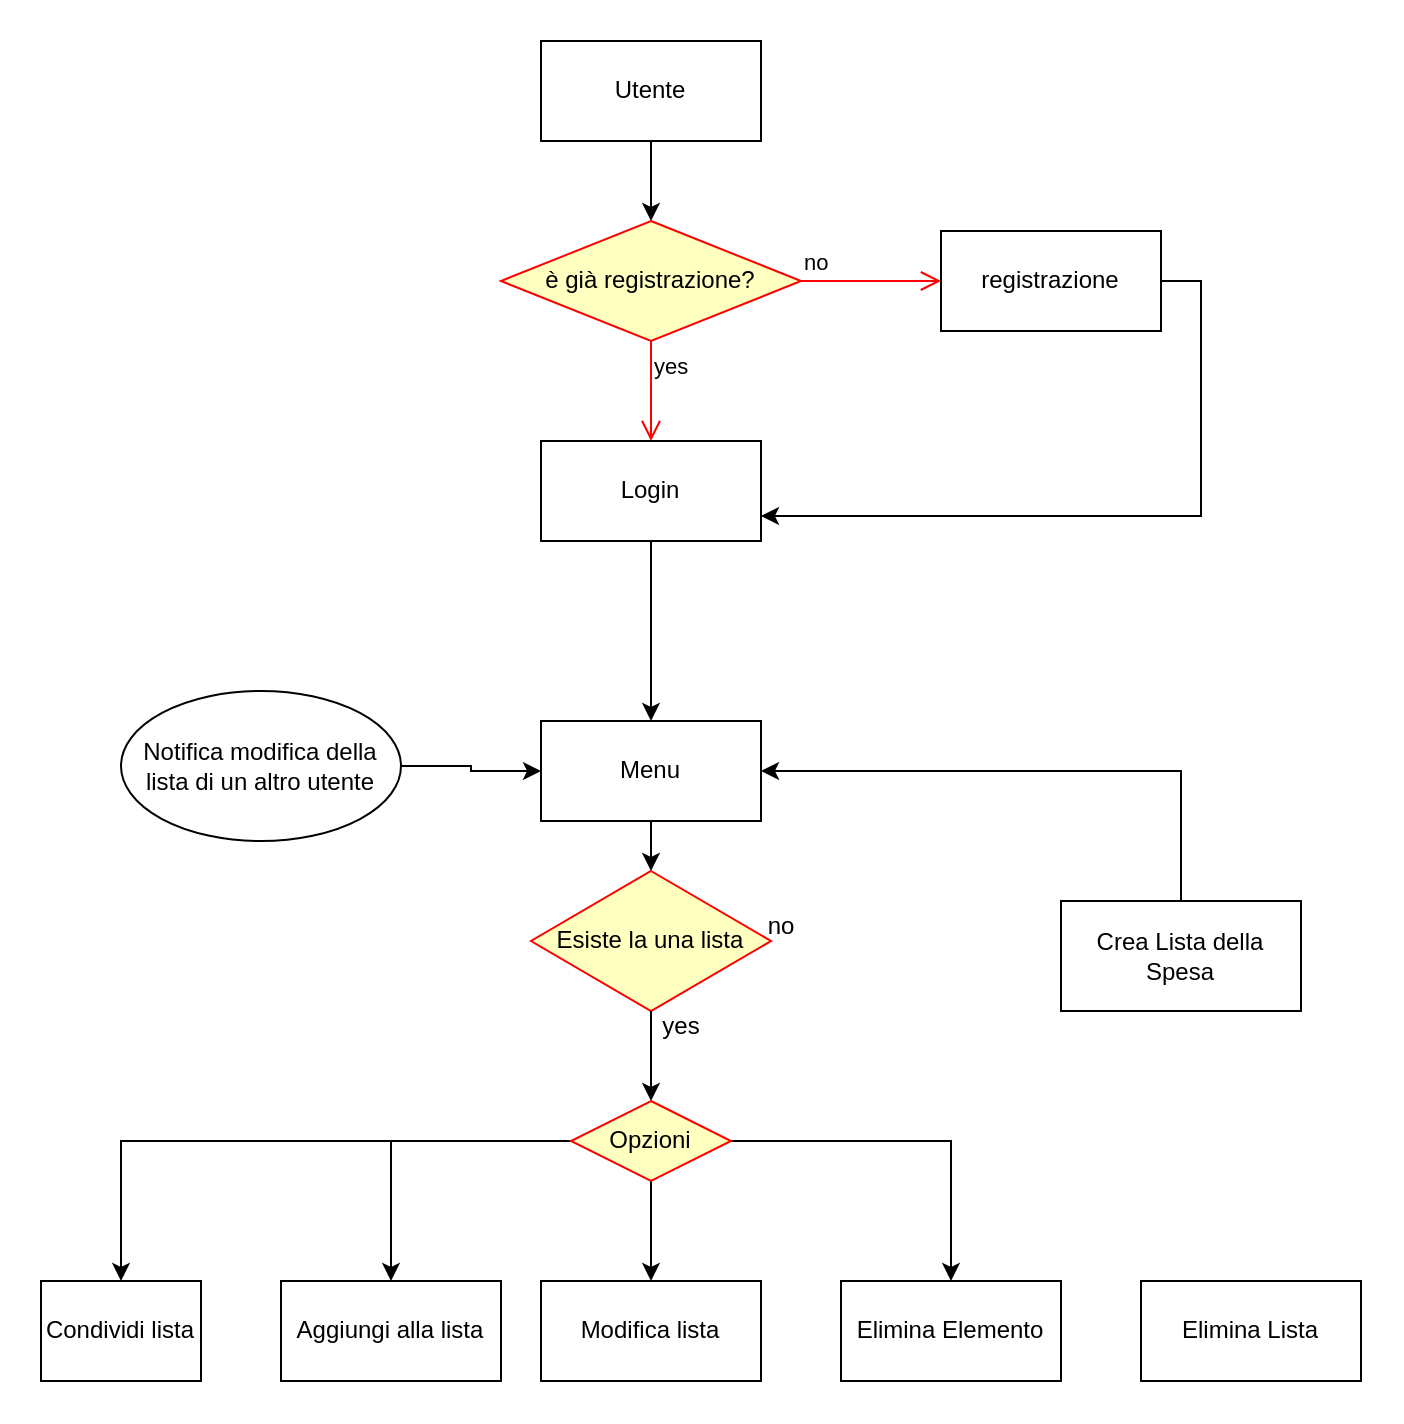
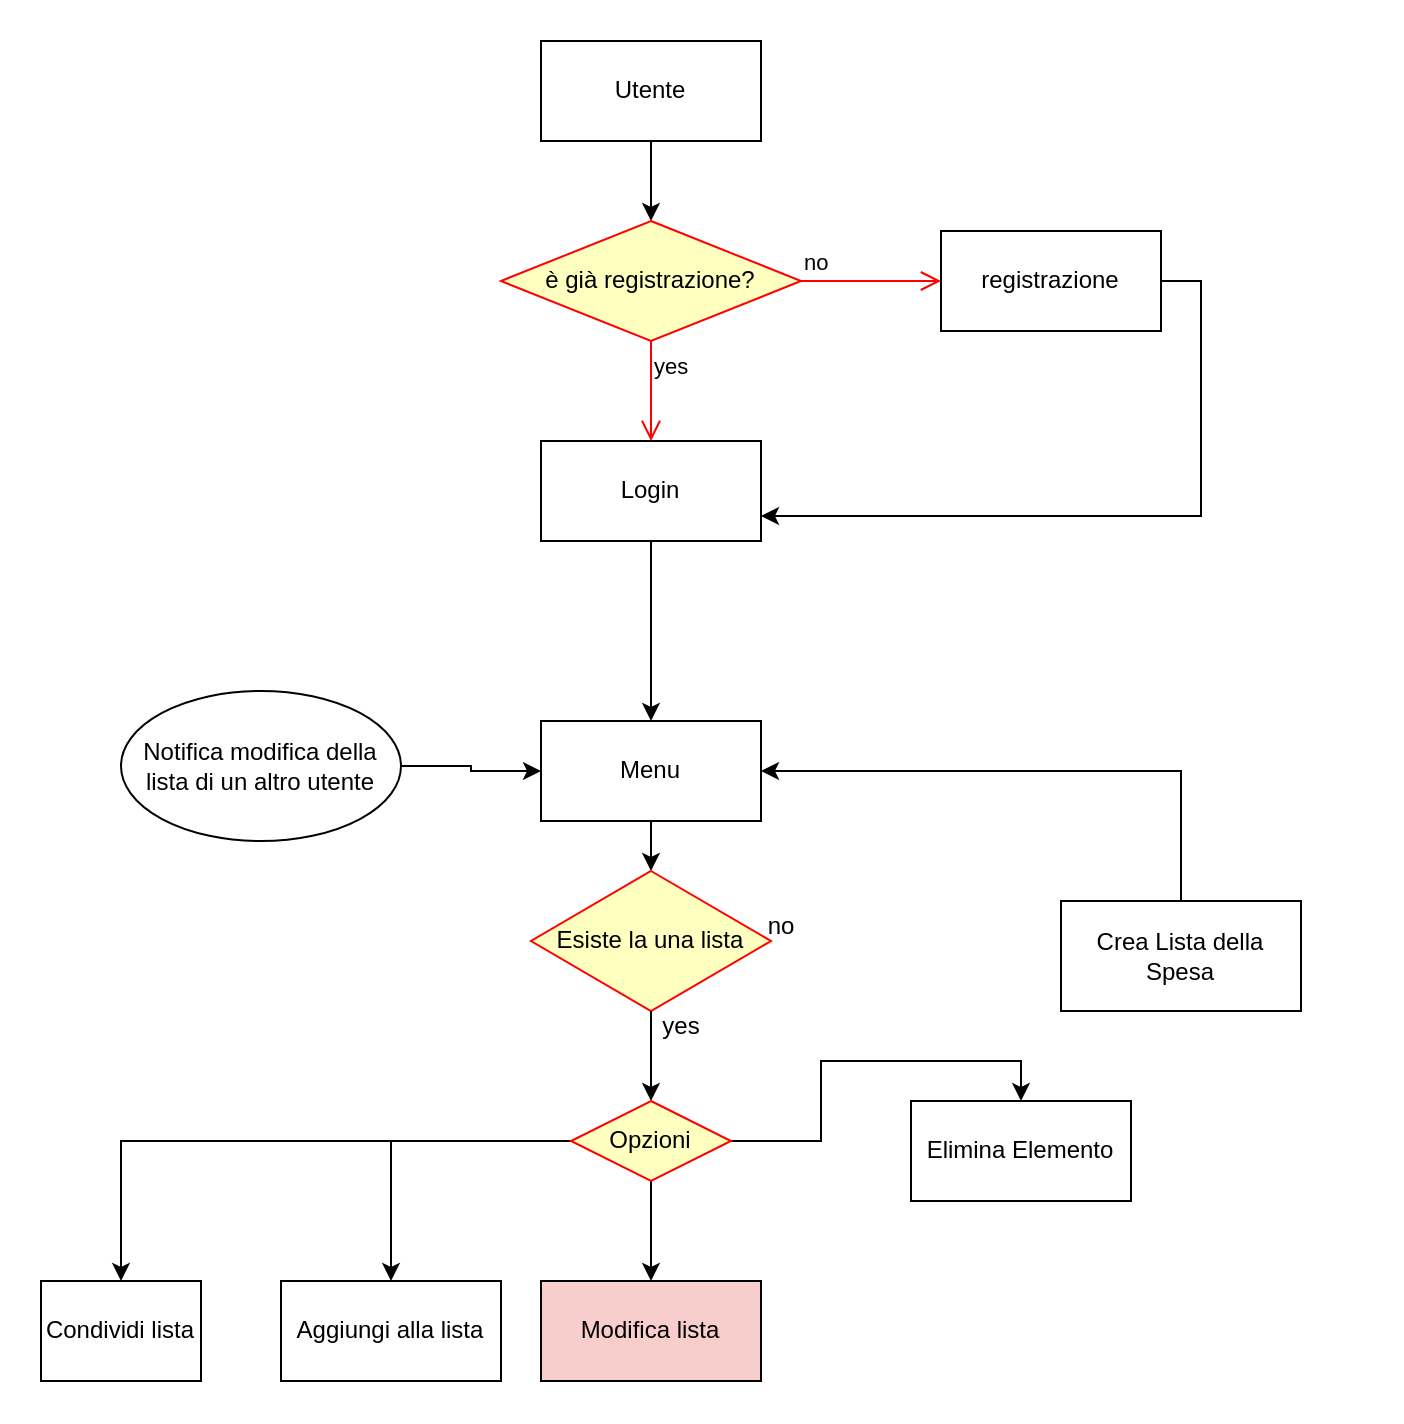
node "Modifica lista": fillcolor #ffffff -> #f8cecc
node "Elimina Elemento": moved (951, 1331) -> (1021, 1151)
node "Elimina Lista": removed
